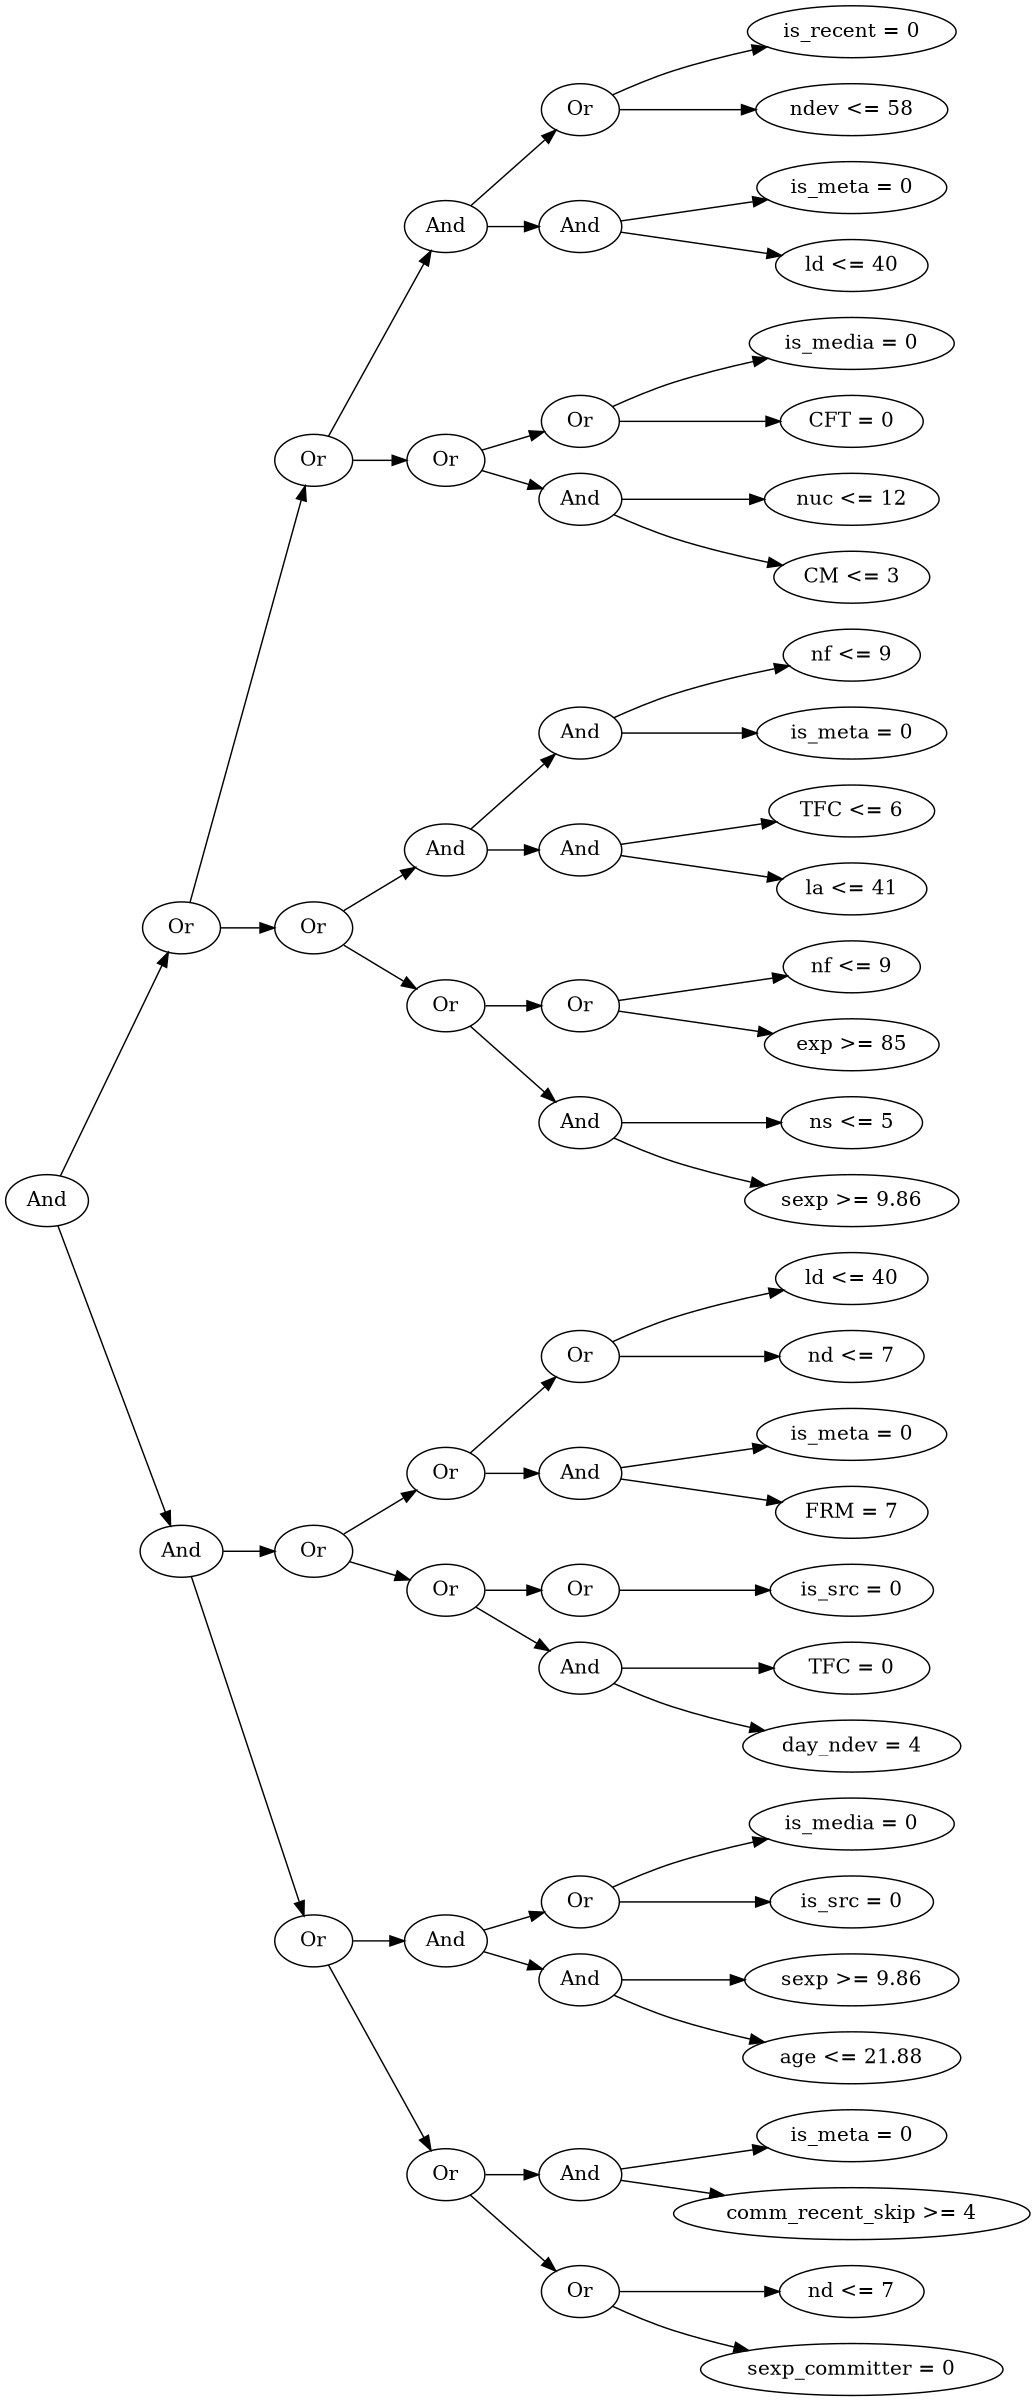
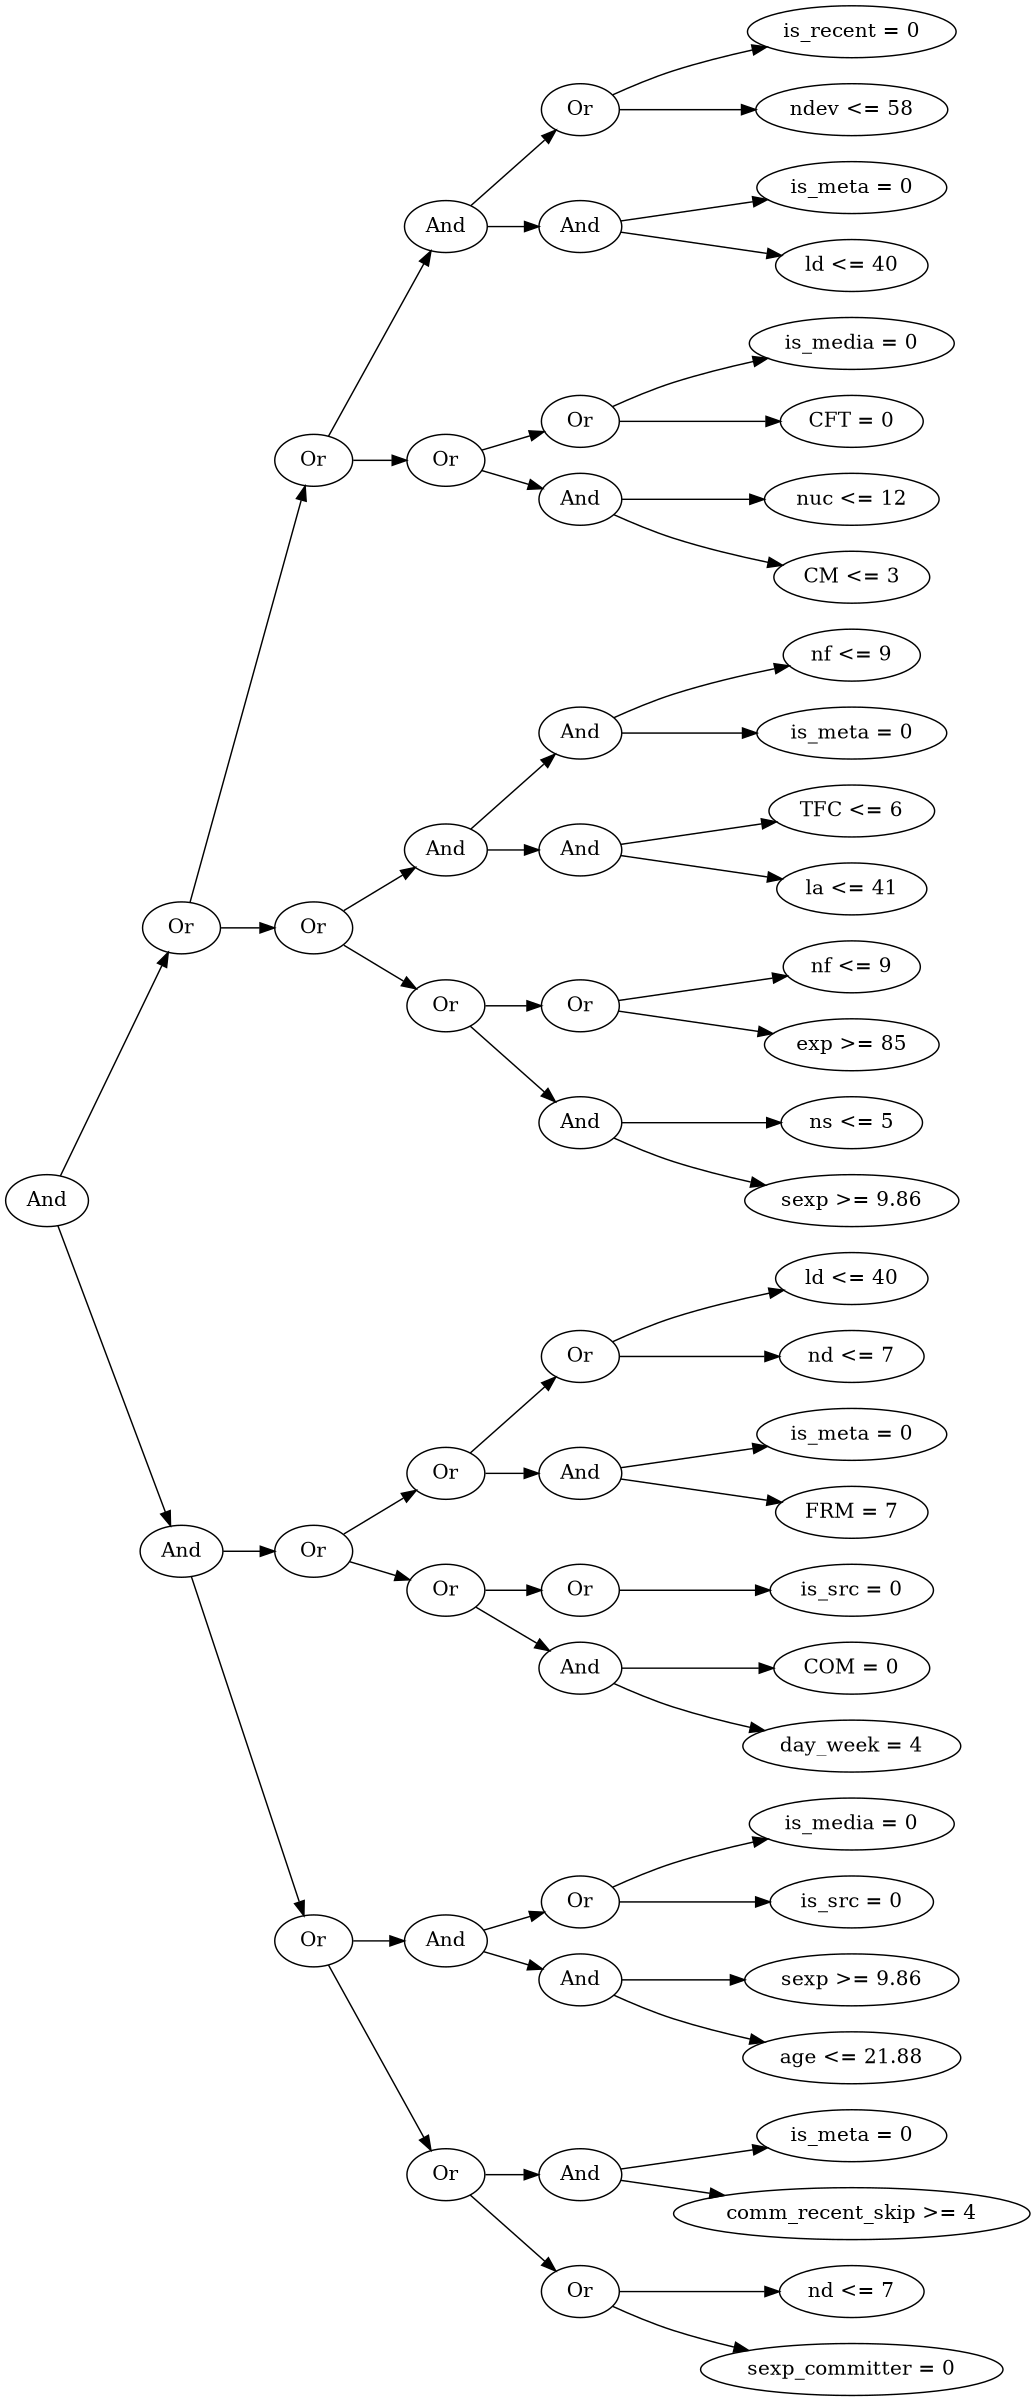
node "TFC = 0": label "TFC = 0" -> "COM = 0"
node "day_ndev = 4": label "day_ndev = 4" -> "day_week = 4"
